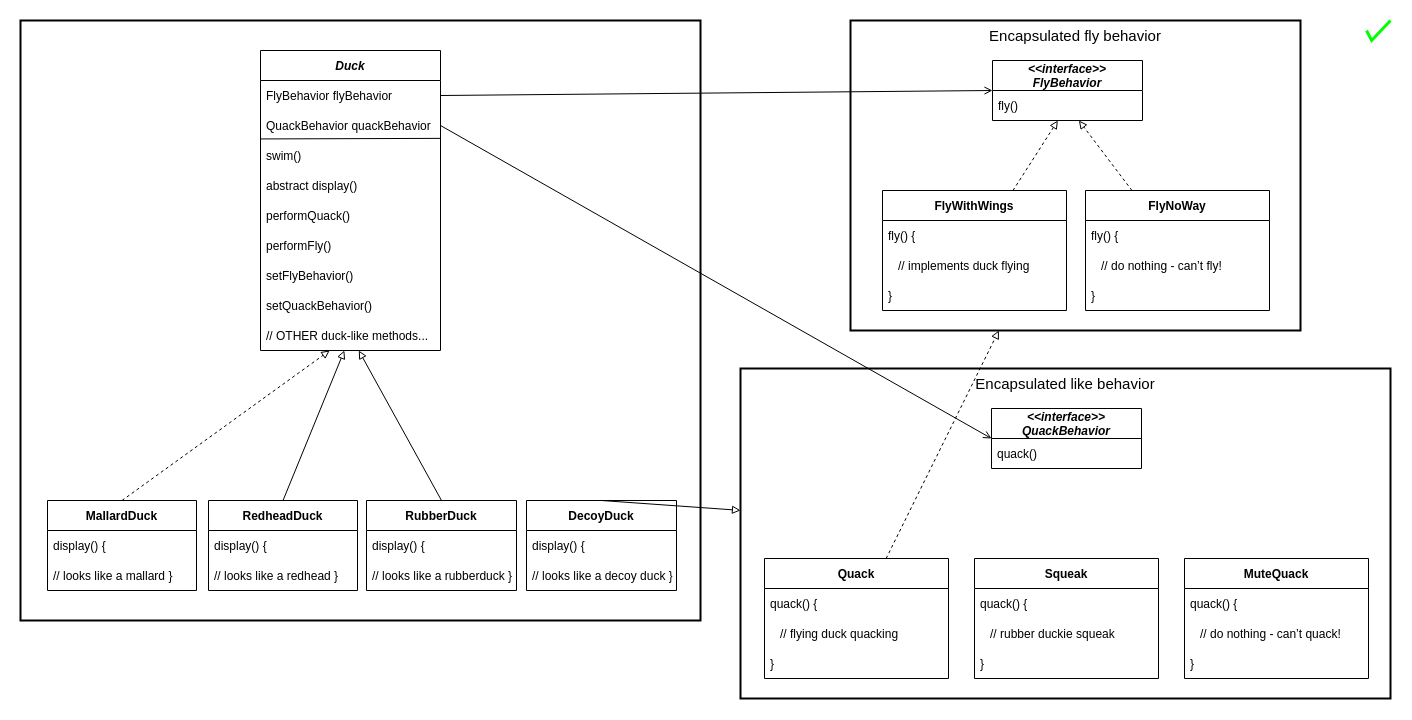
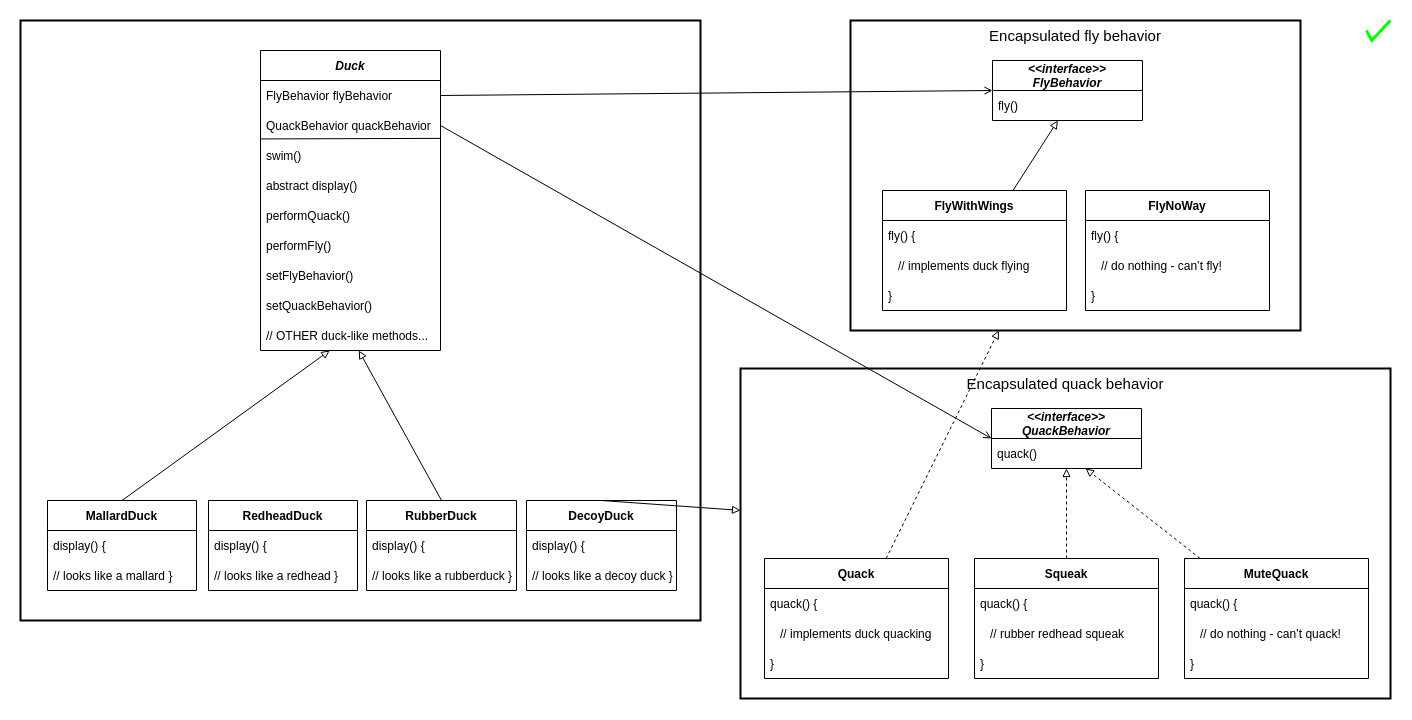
edge "FlyWithWings" -> "fly()": style dashed -> solid
edge "FlyNoWay" -> "fly()": removed
node "Encapsulated like behavior": label "Encapsulated like behavior" -> "Encapsulated quack behavior"
edge "MallardDuck" -> "// OTHER duck-like methods...": style dashed -> solid
edge "RedheadDuck" -> "// OTHER duck-like methods...": removed
edge "MuteQuack" -> "quack()": added
edge "Squeak" -> "quack()": added
node "// flying duck quacking": label "// flying duck quacking" -> "// implements duck quacking"
node "// rubber duckie squeak": label "// rubber duckie squeak" -> "// rubber redhead squeak"
